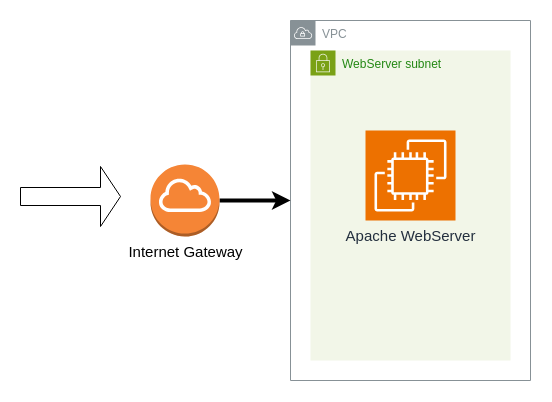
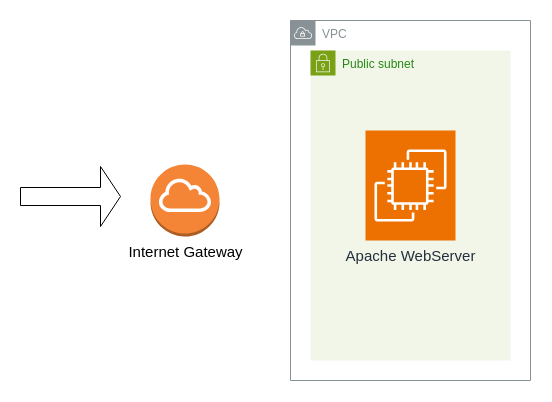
node "WebServer subnet": label "WebServer subnet" -> "Public subnet"
node "Apache WebServer": size 90x90 -> 90x110
edge "Internet Gateway" -> "VPC": removed
